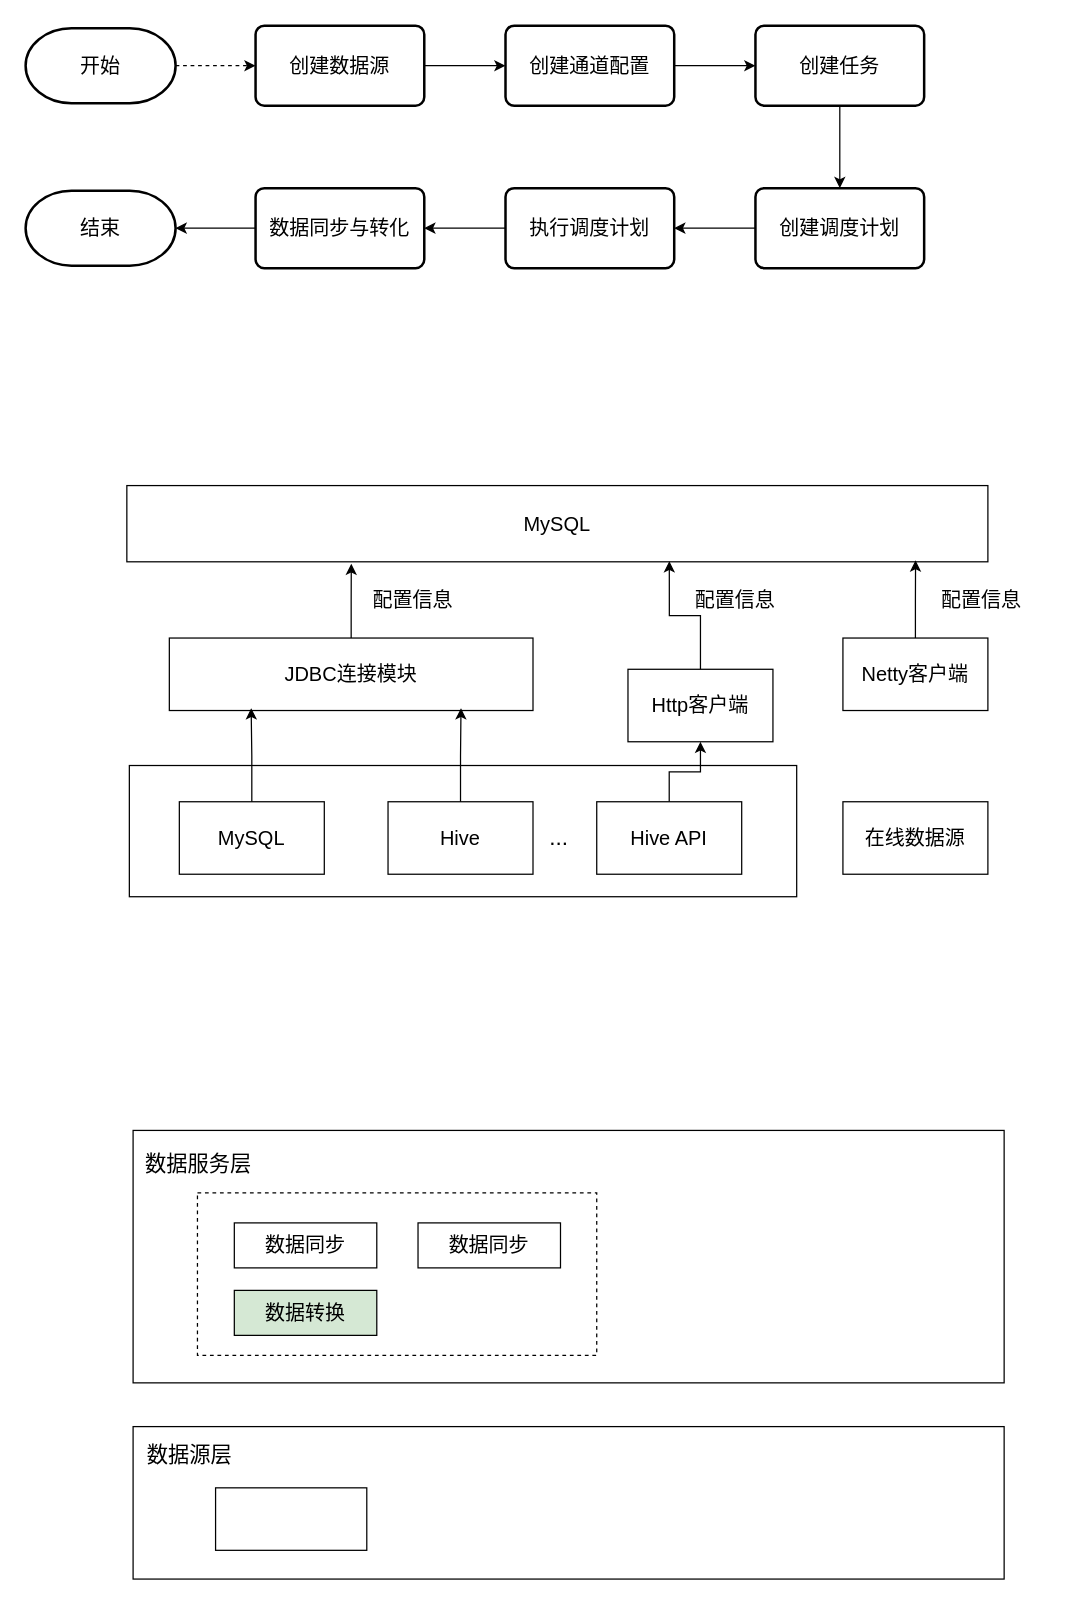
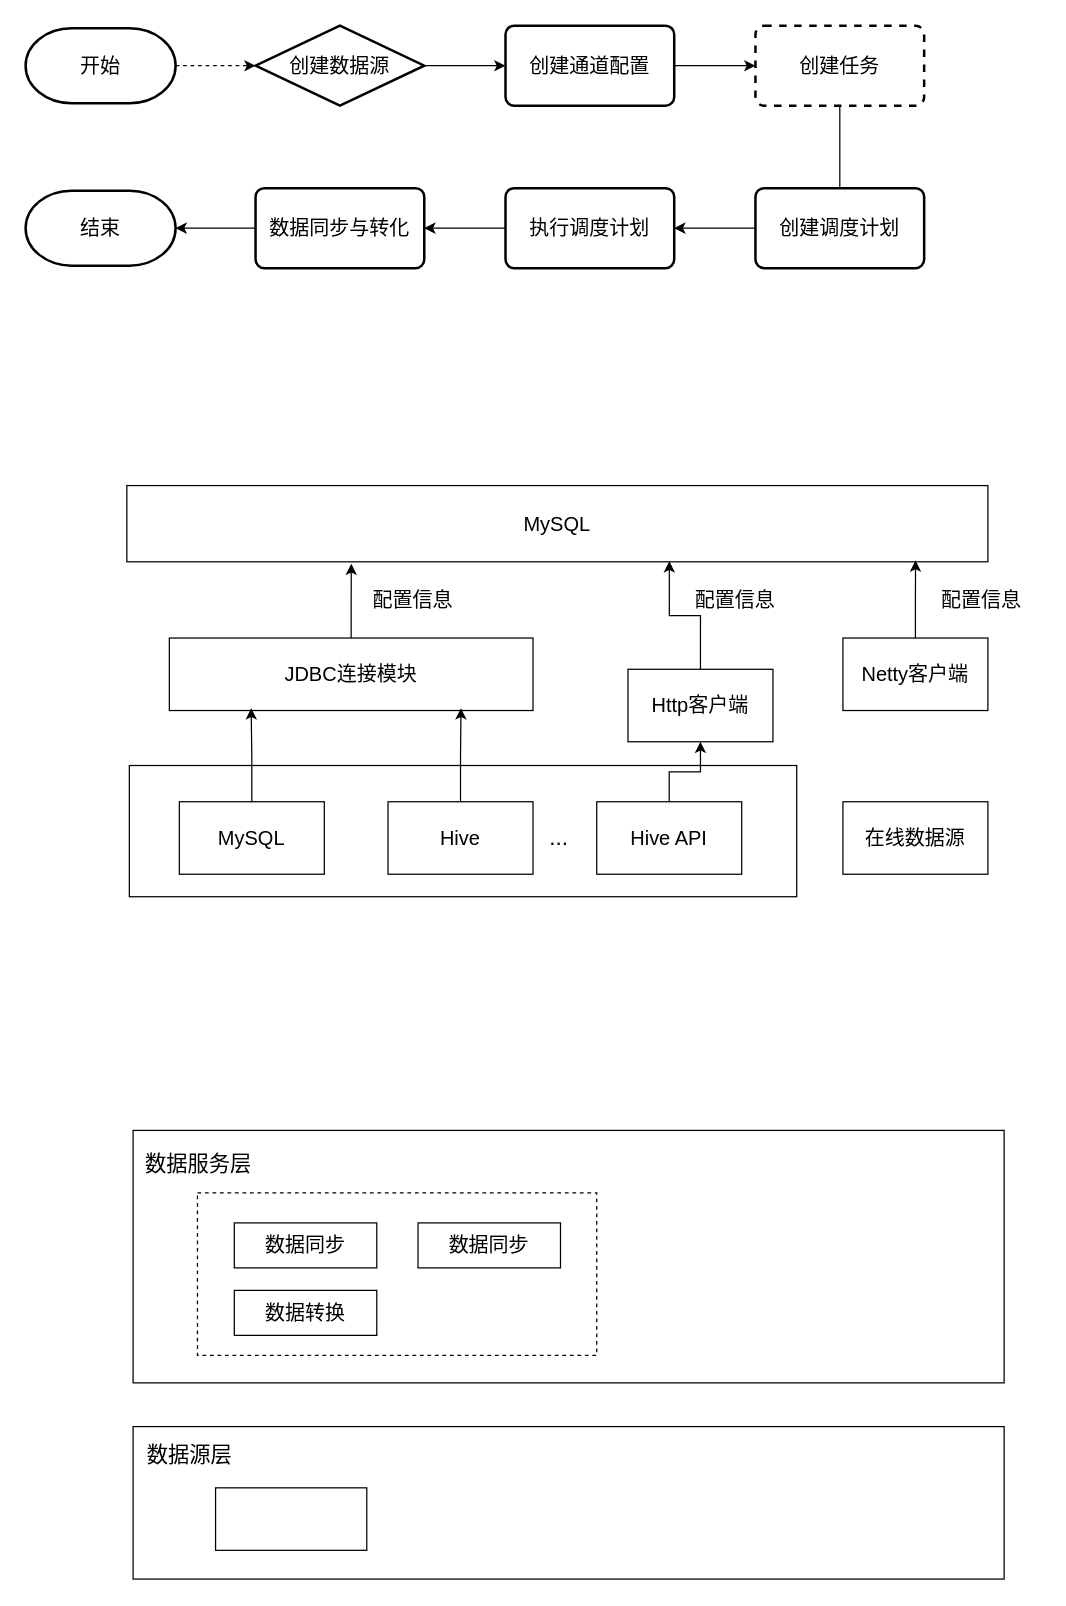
node "创建数据源": shape rounded rectangle -> diamond
node "创建任务": style solid -> dashed
edge "创建任务" -> "创建调度计划": arrowhead classic -> none
node "数据转换": fillcolor #d5e8d4 -> #ffffff
